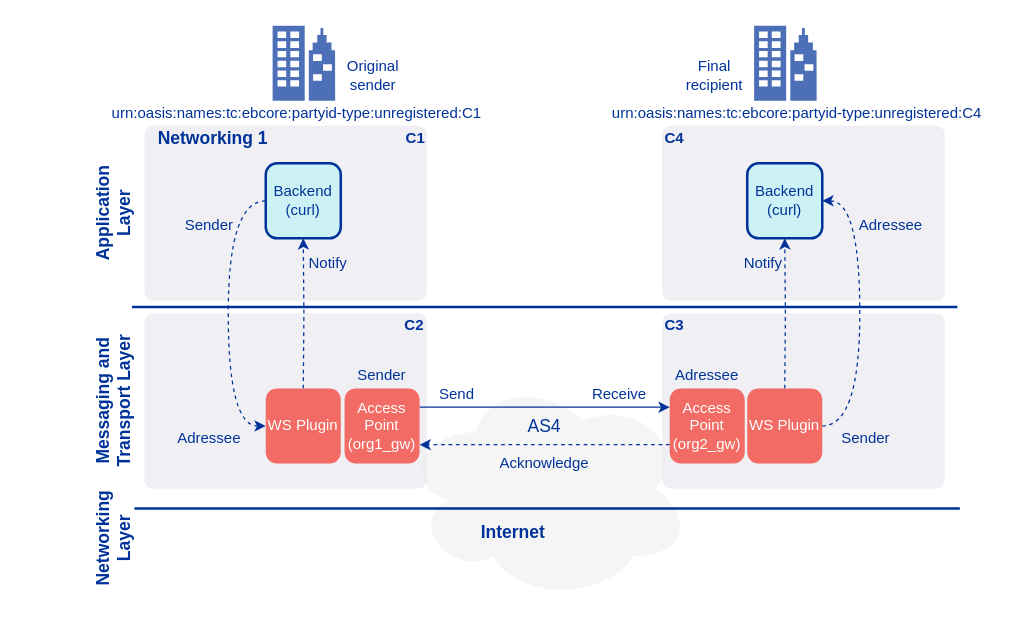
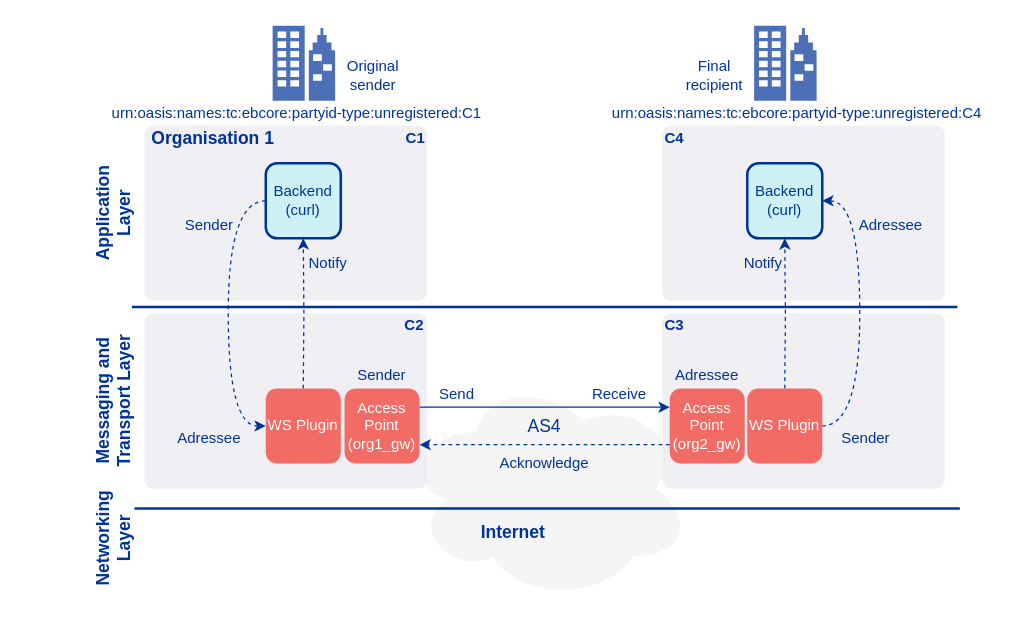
node "Networking 1": label "Networking 1" -> "Organisation 1"
